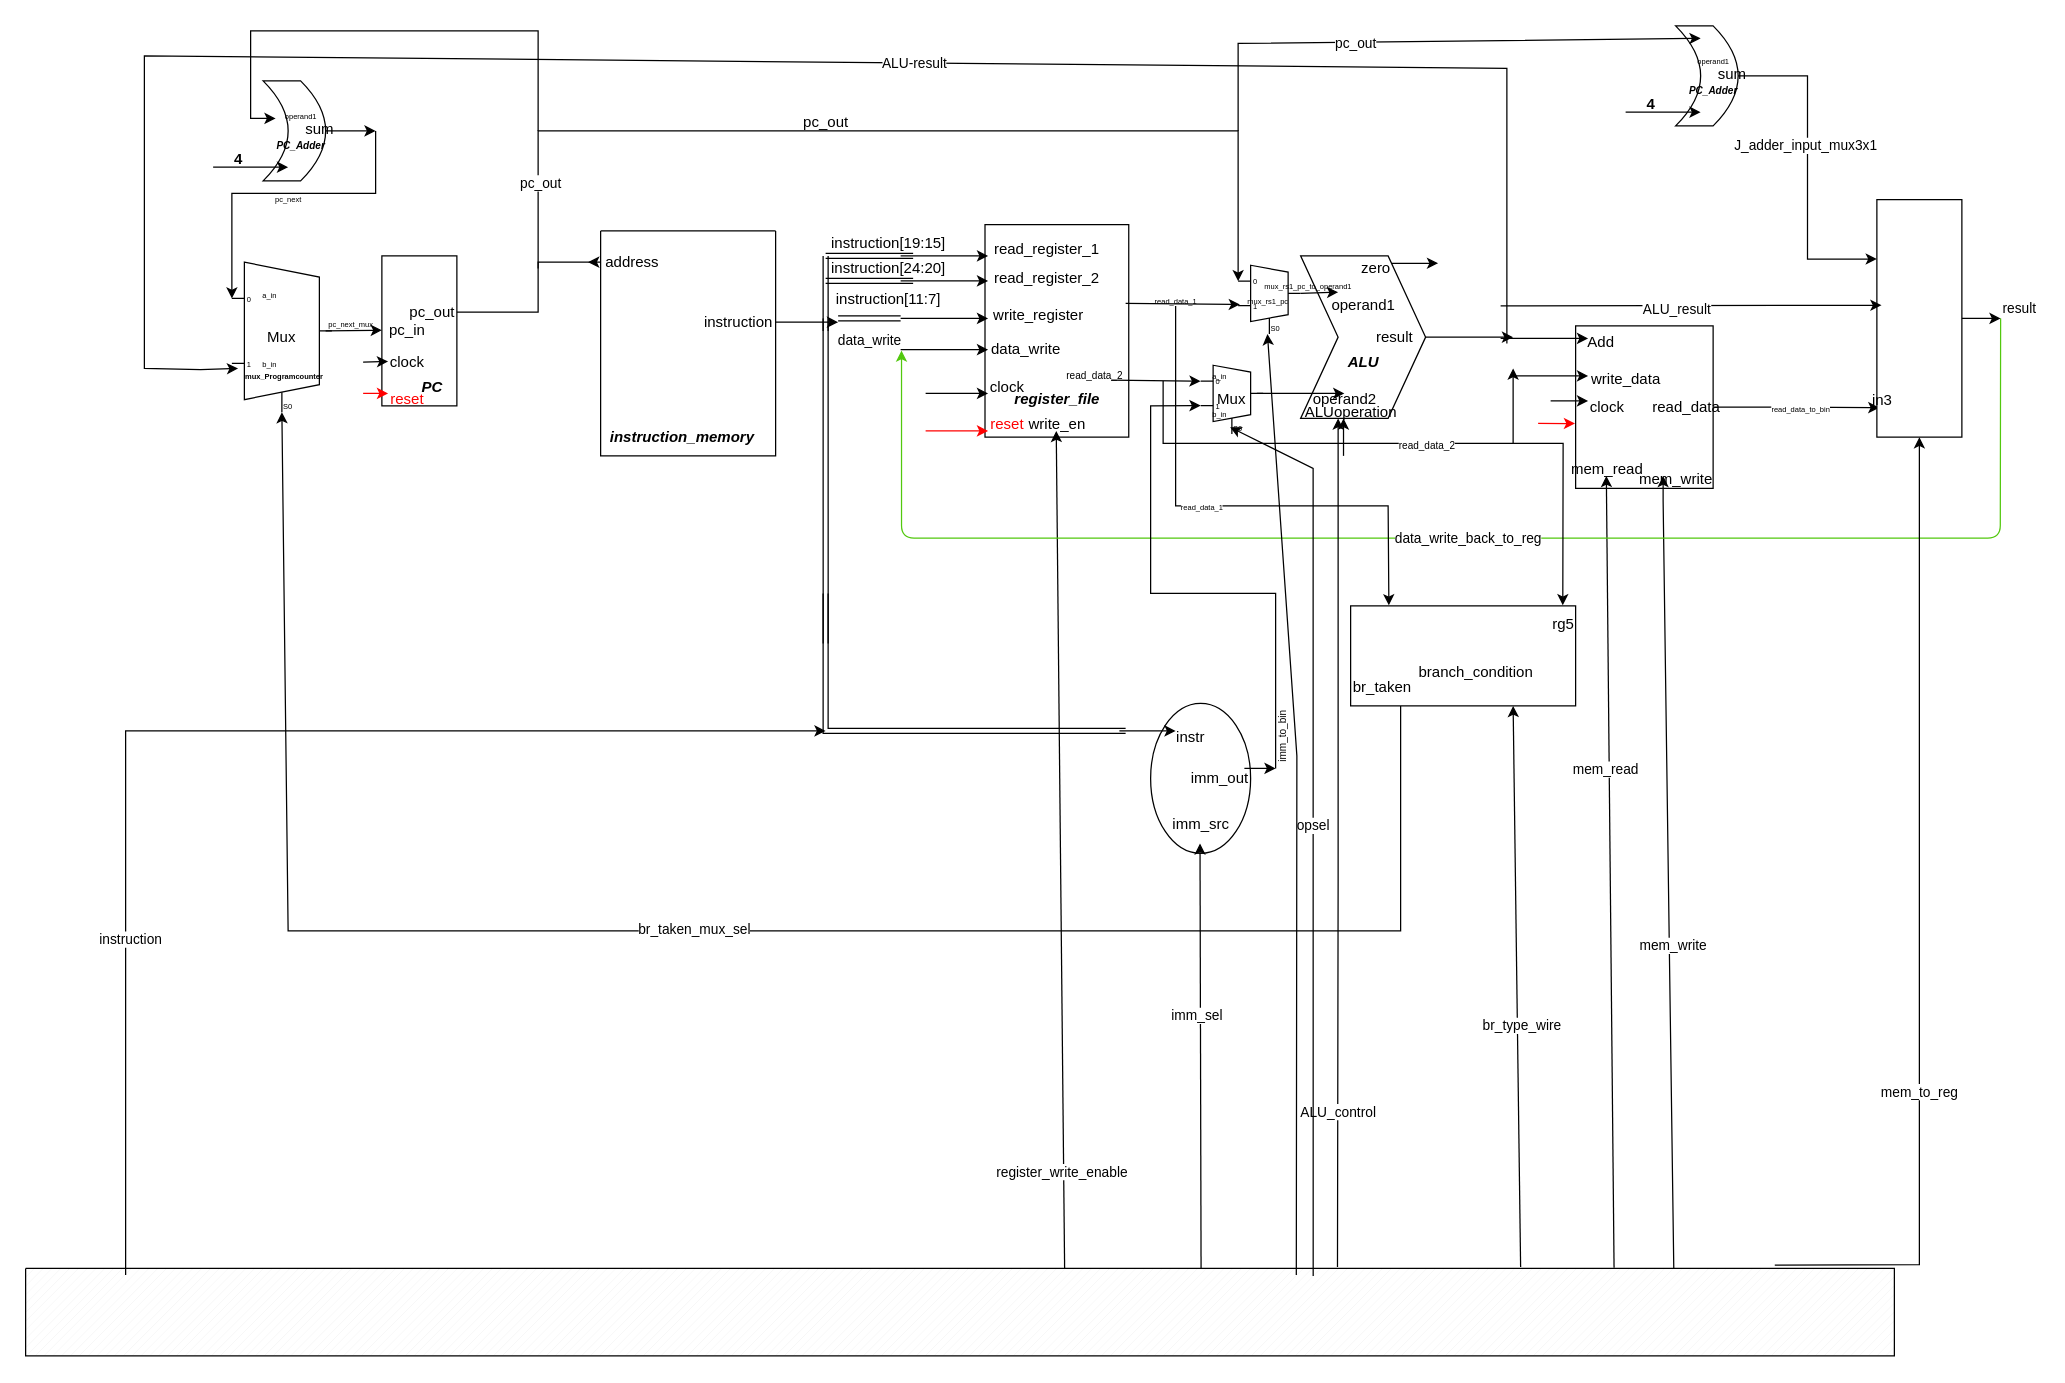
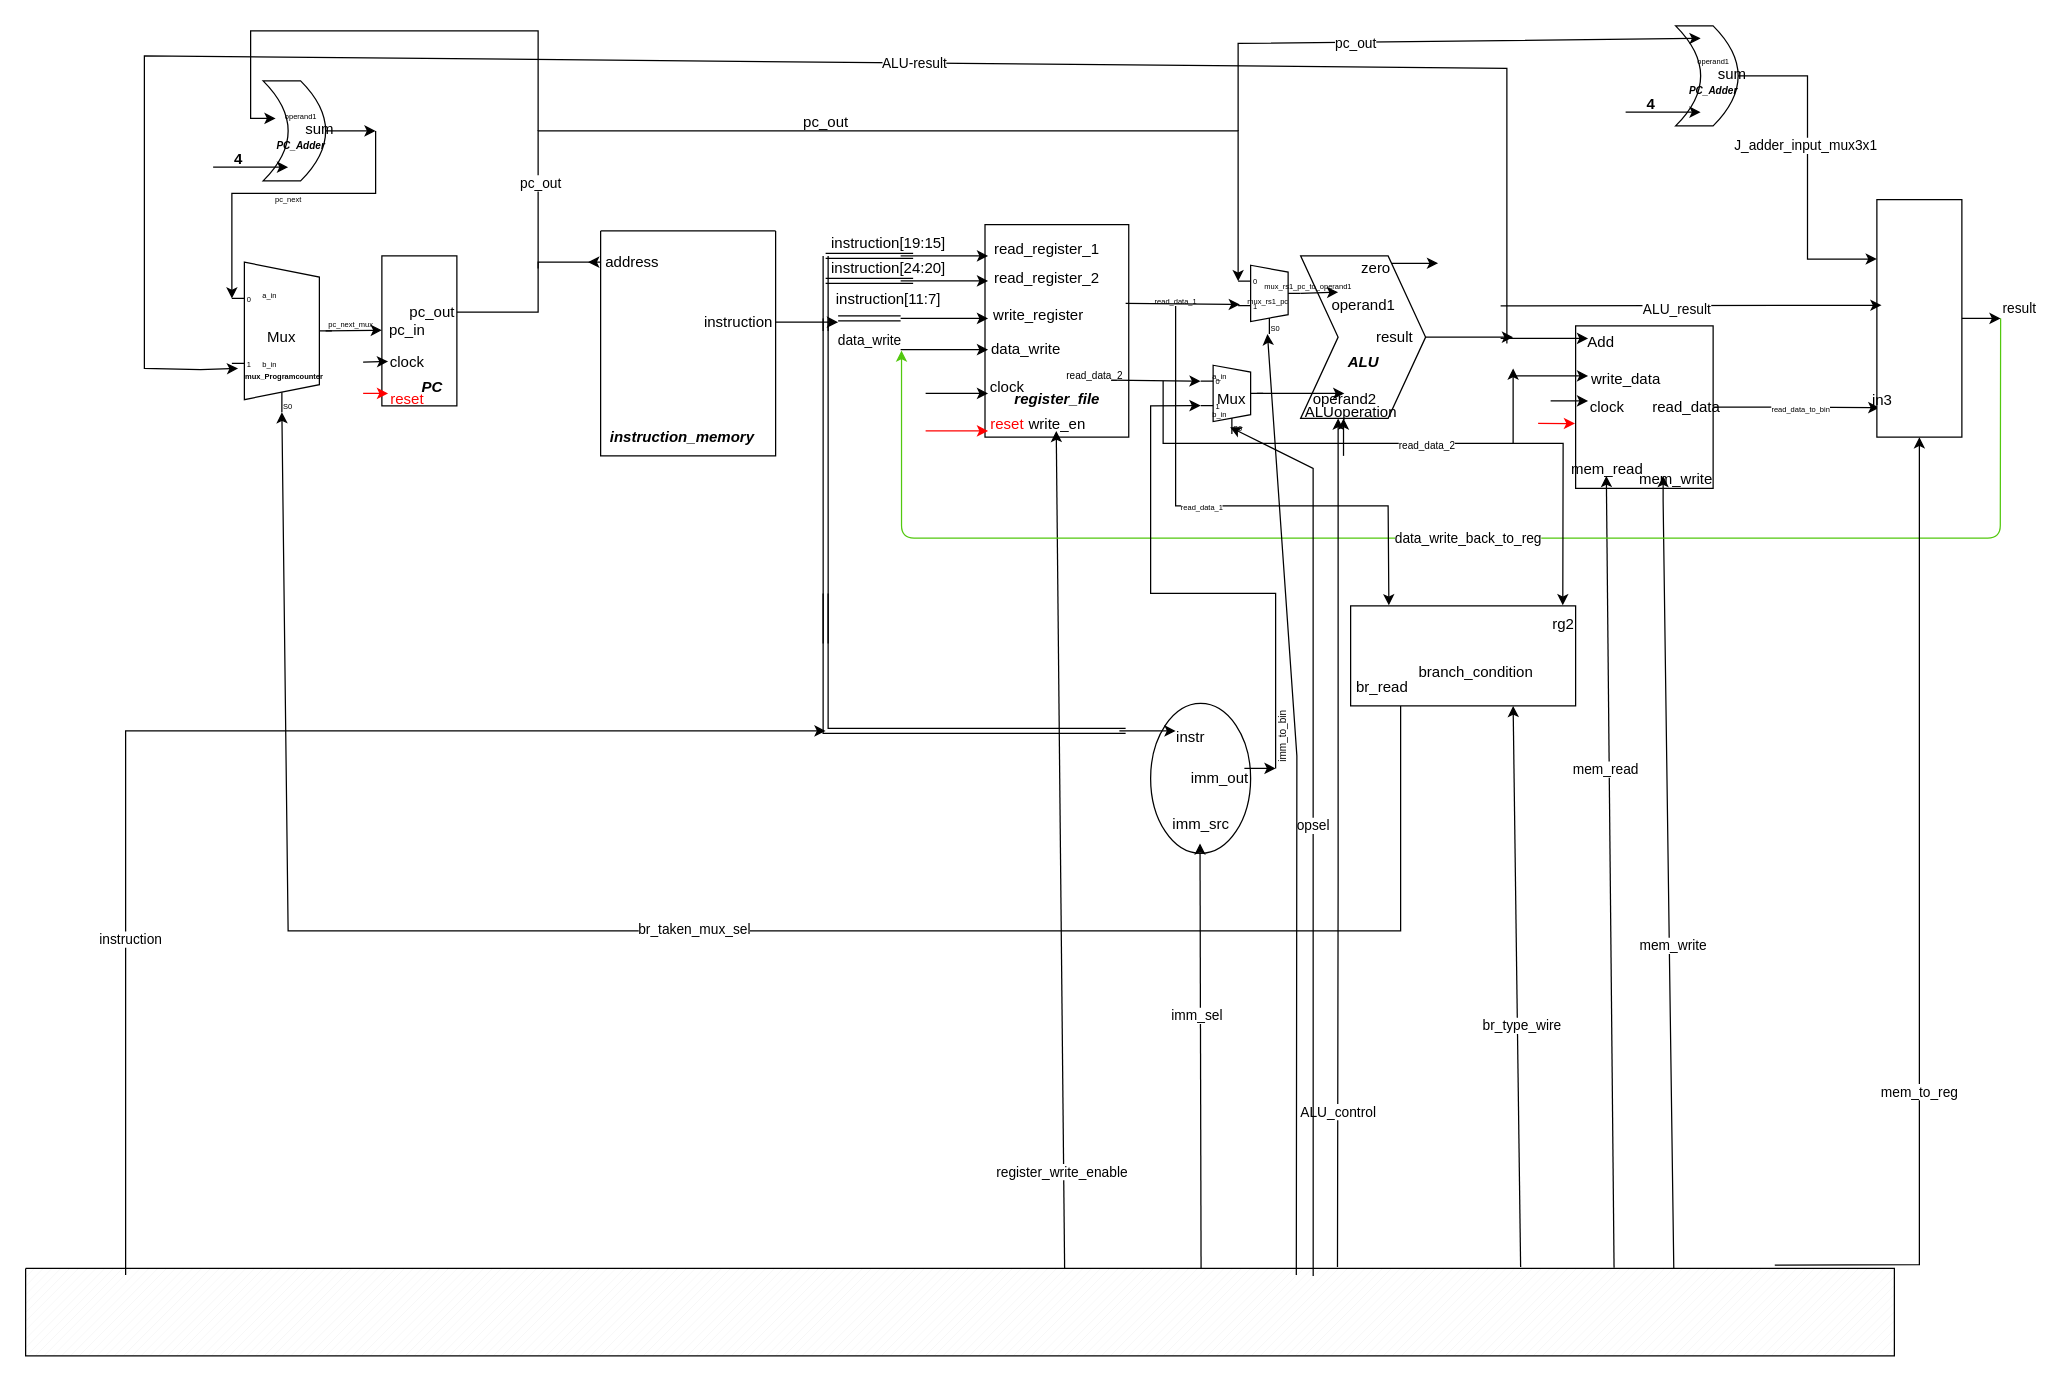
node "rg5": label "rg5" -> "rg2"
node "br_taken": label "br_taken" -> "br_read"
